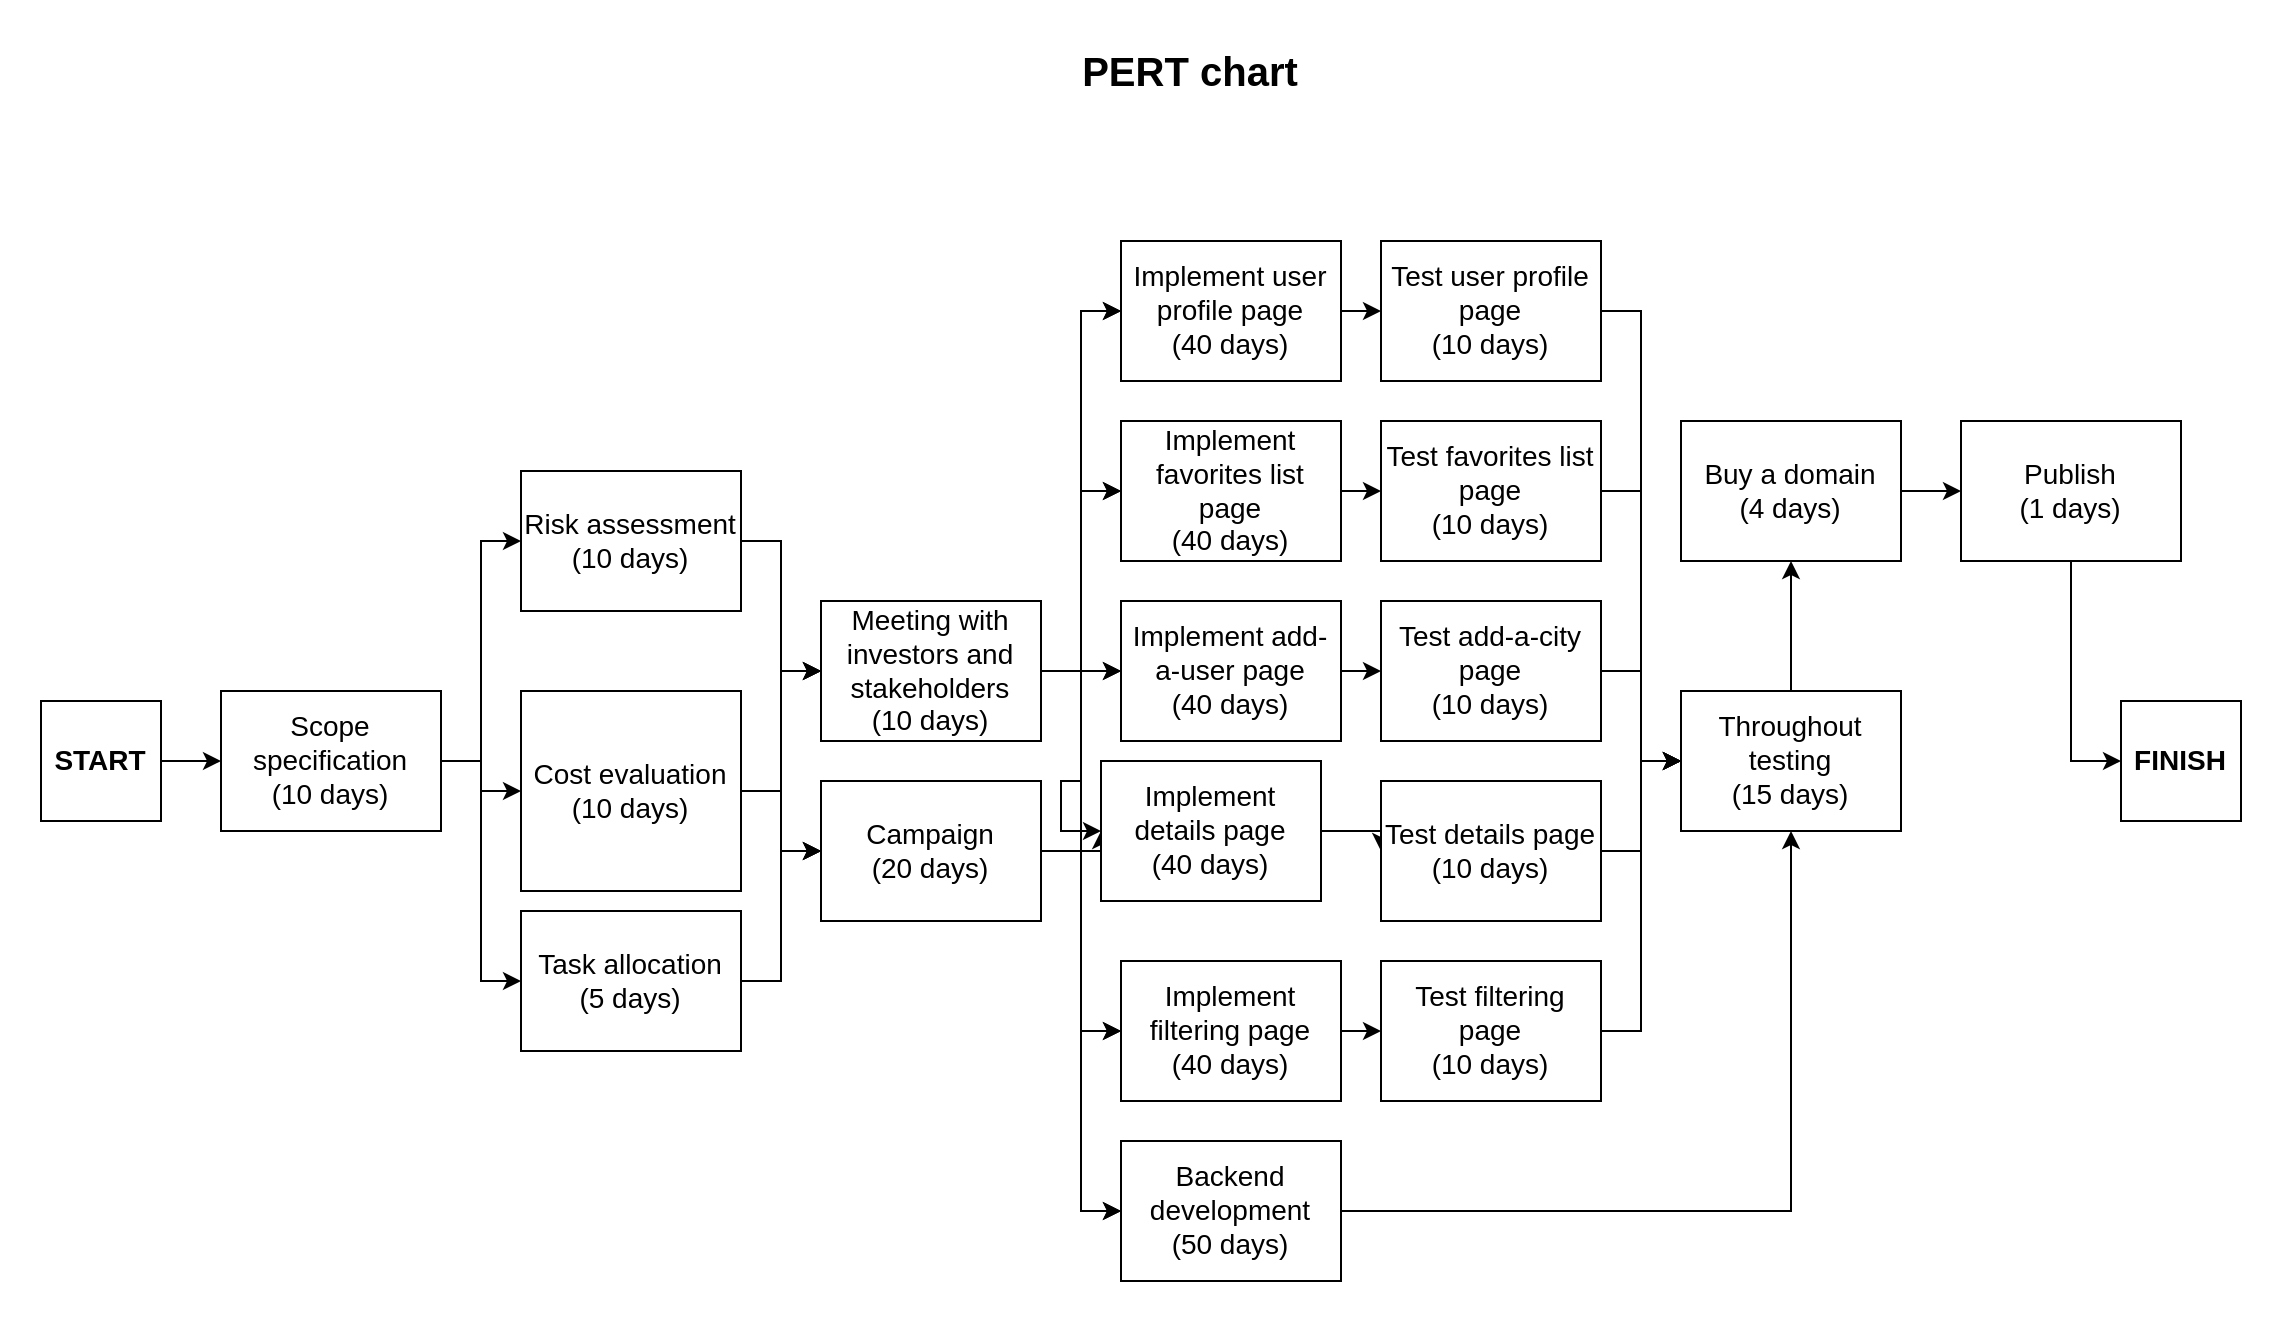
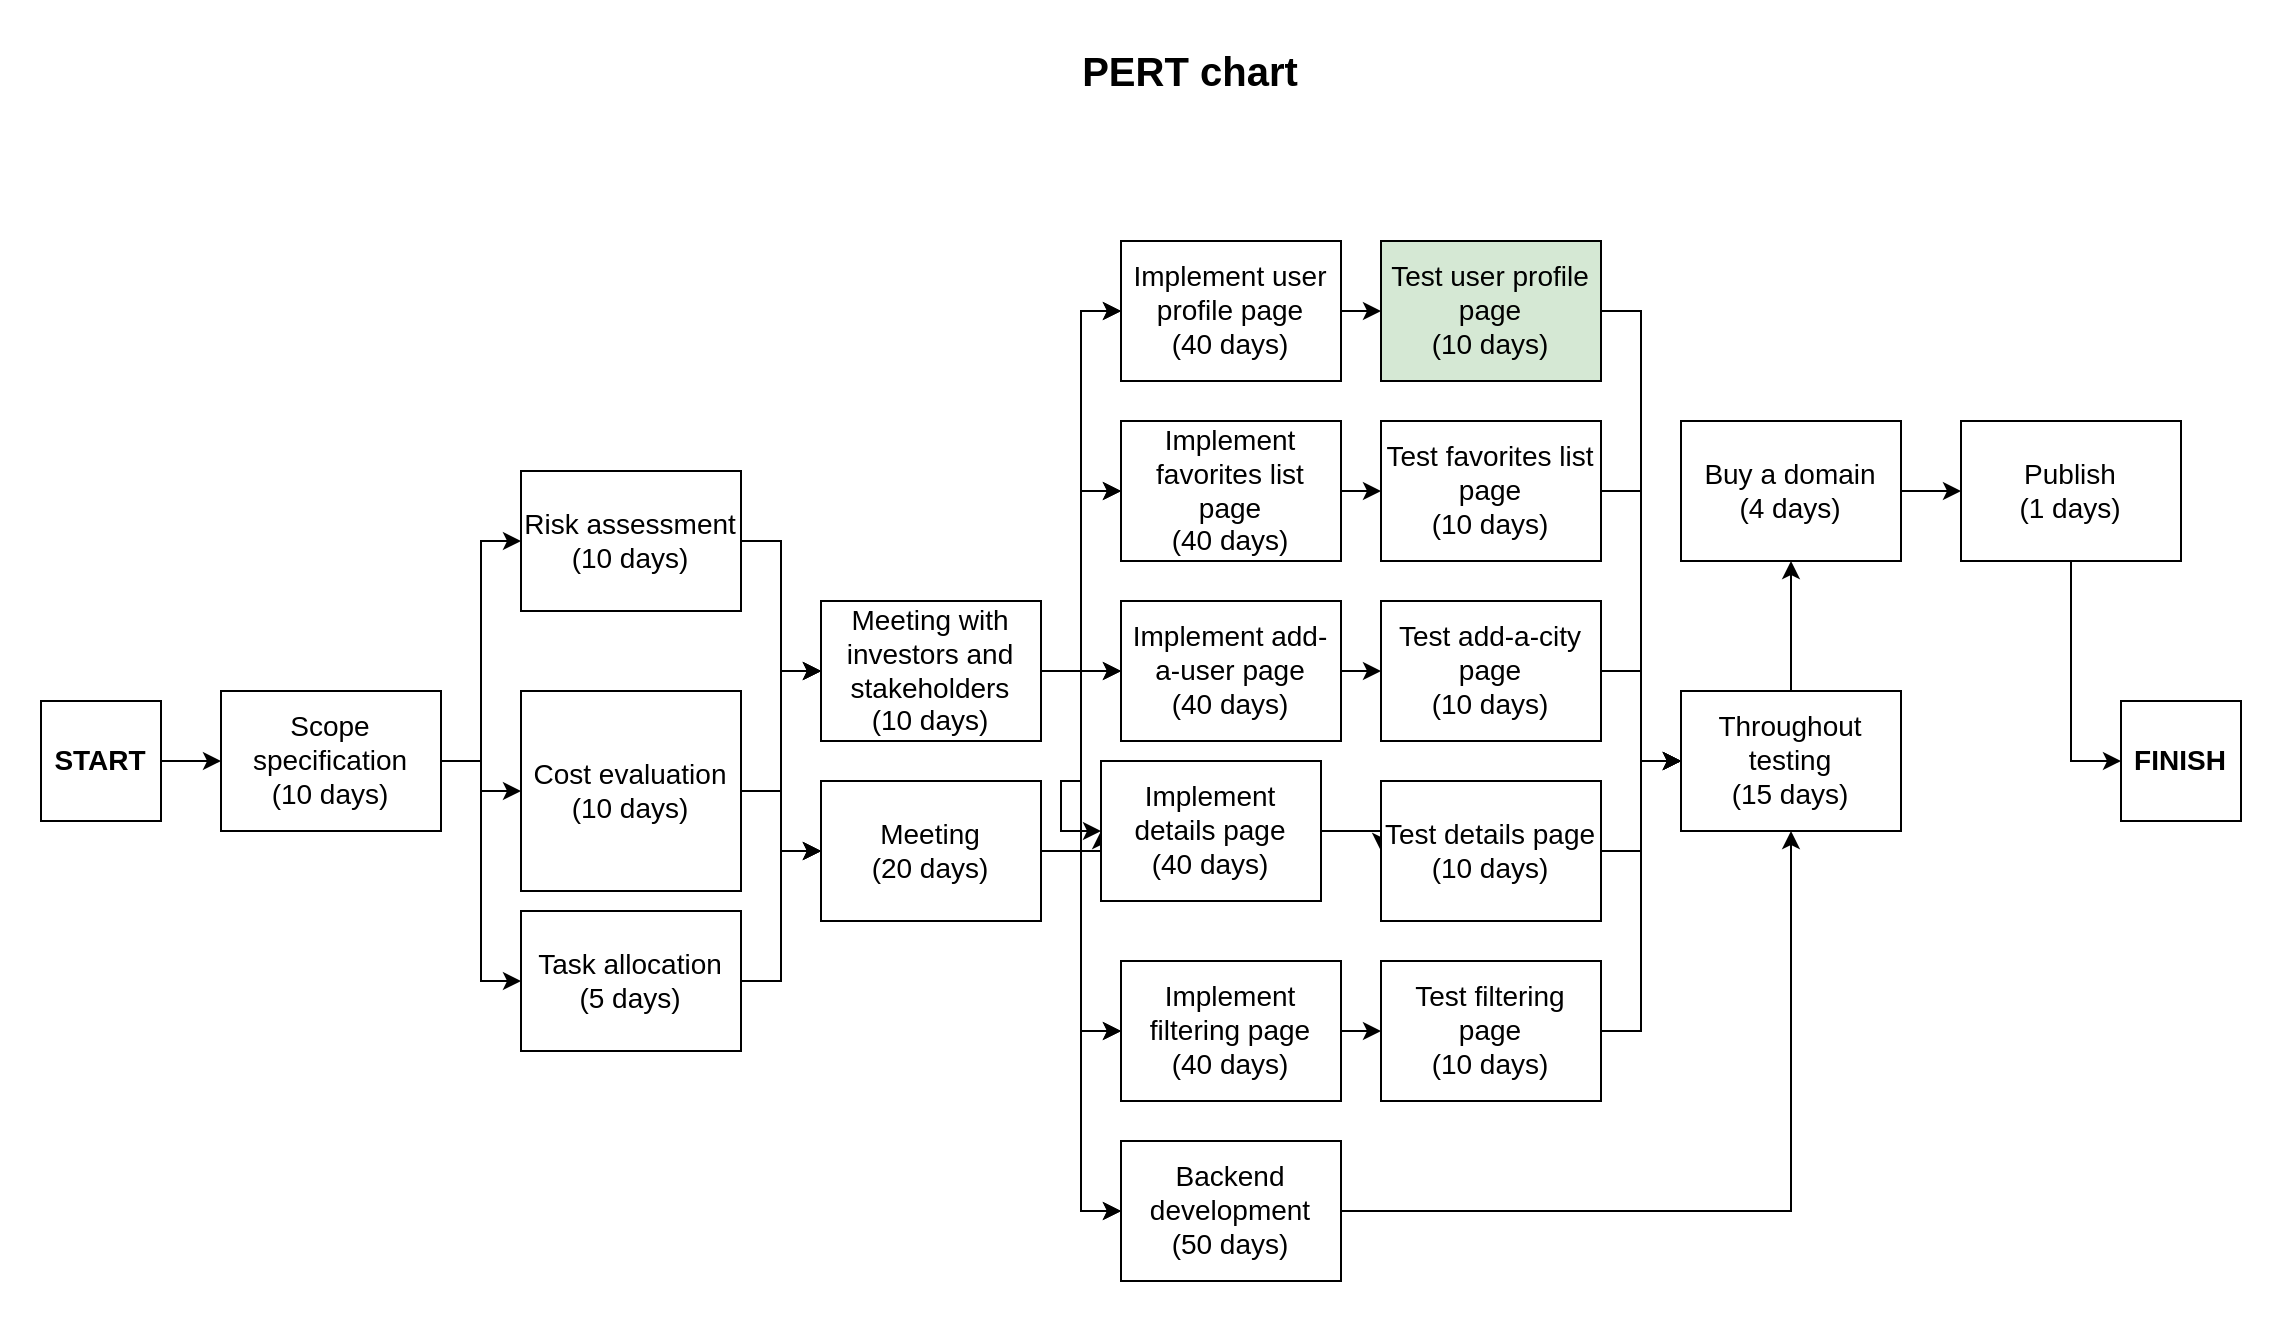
node "Test user profile page (10 days)": fillcolor #ffffff -> #d5e8d4
node "Campaign (20 days)": label "Campaign (20 days)" -> "Meeting (20 days)"
